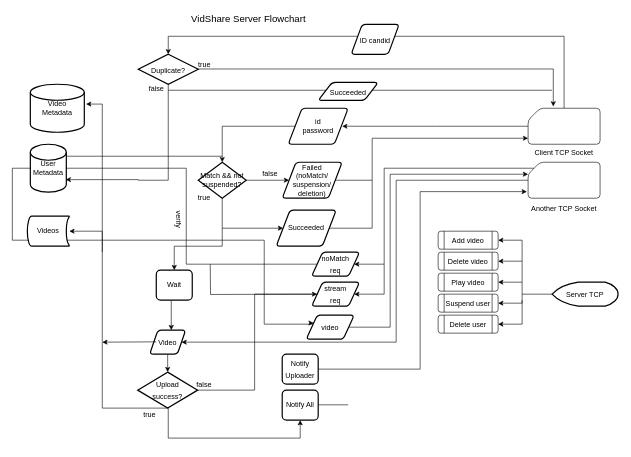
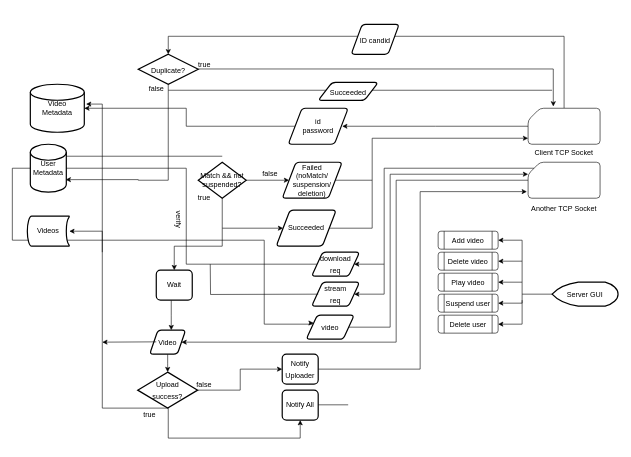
node "VidShare Server Flowchart": removed
edge "id password" -> "Match && not suspended?": now "id password" -> "Video Metadata"
node "noMatch req": label "noMatch req" -> "download req"
node "Server TCP": label "Server TCP" -> "Server GUI"
edge "Upload success?" -> "stream req": now "Upload success?" -> "Notify Uploader"
